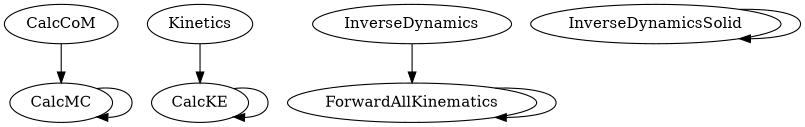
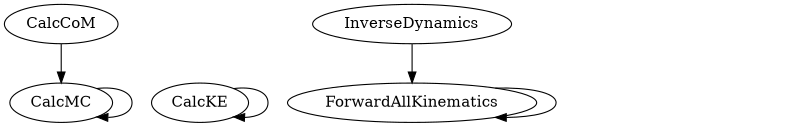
node "Kinetics": removed
node "InverseDynamicsSolid": removed
